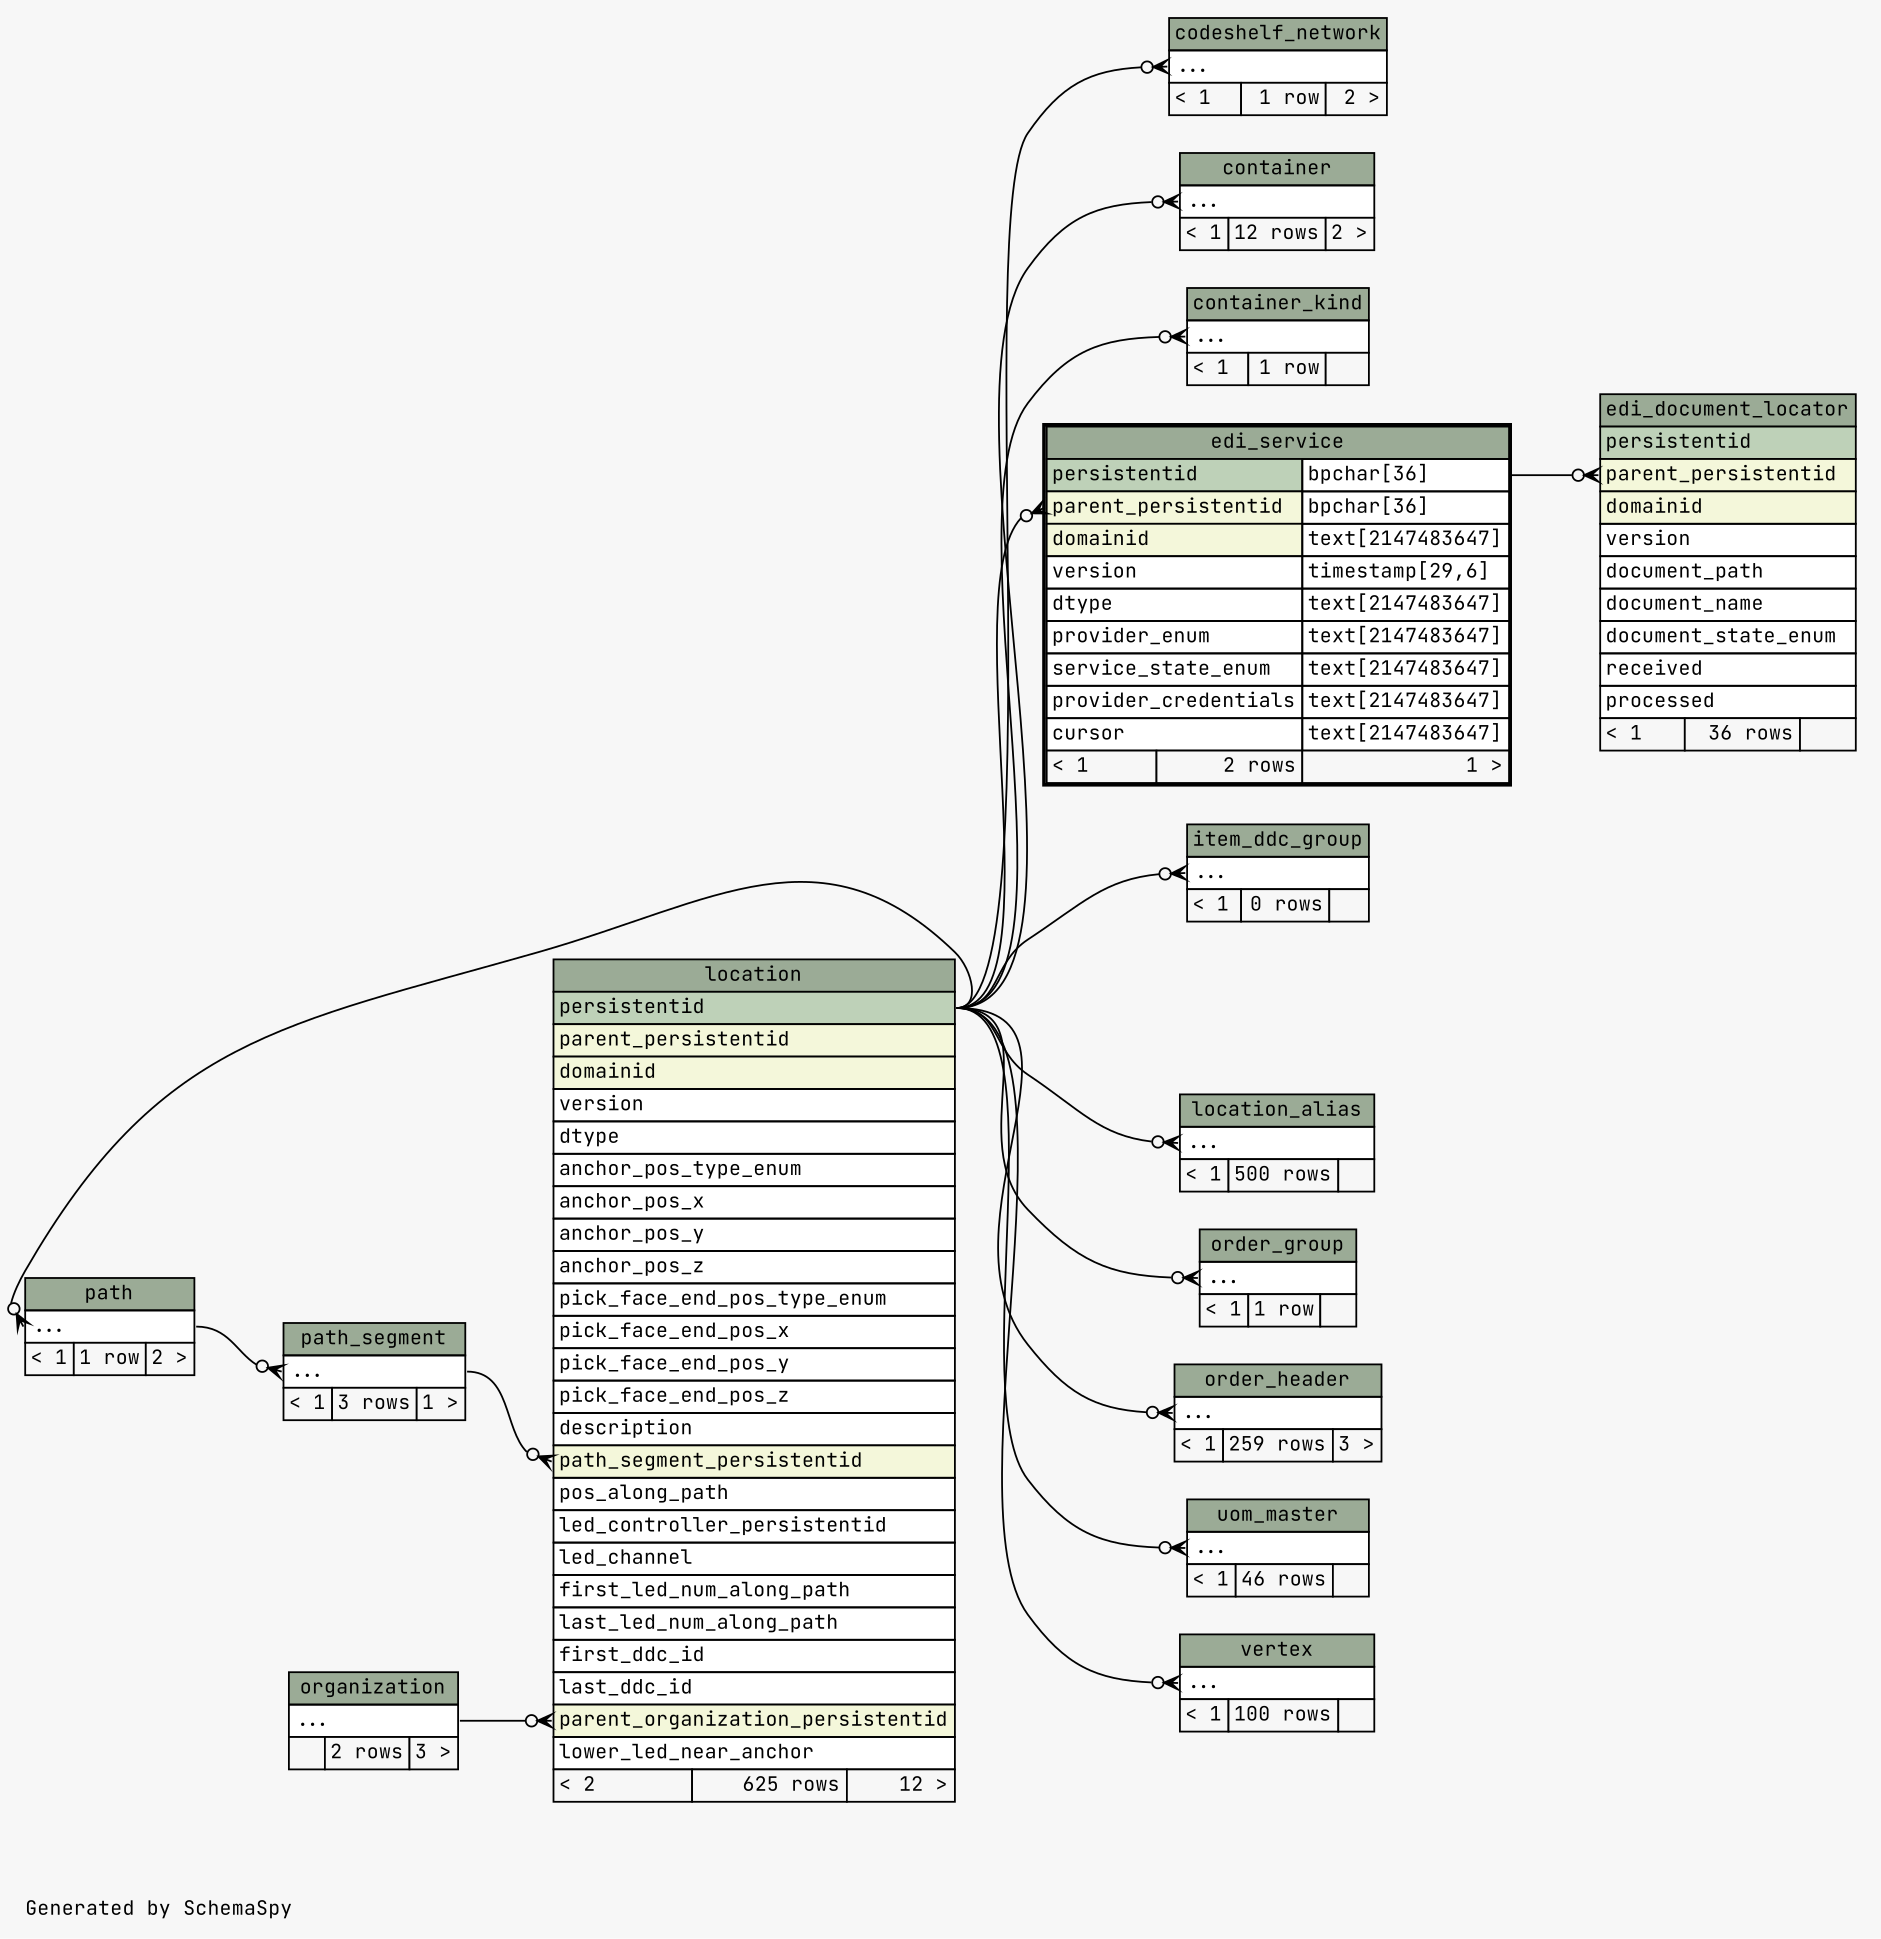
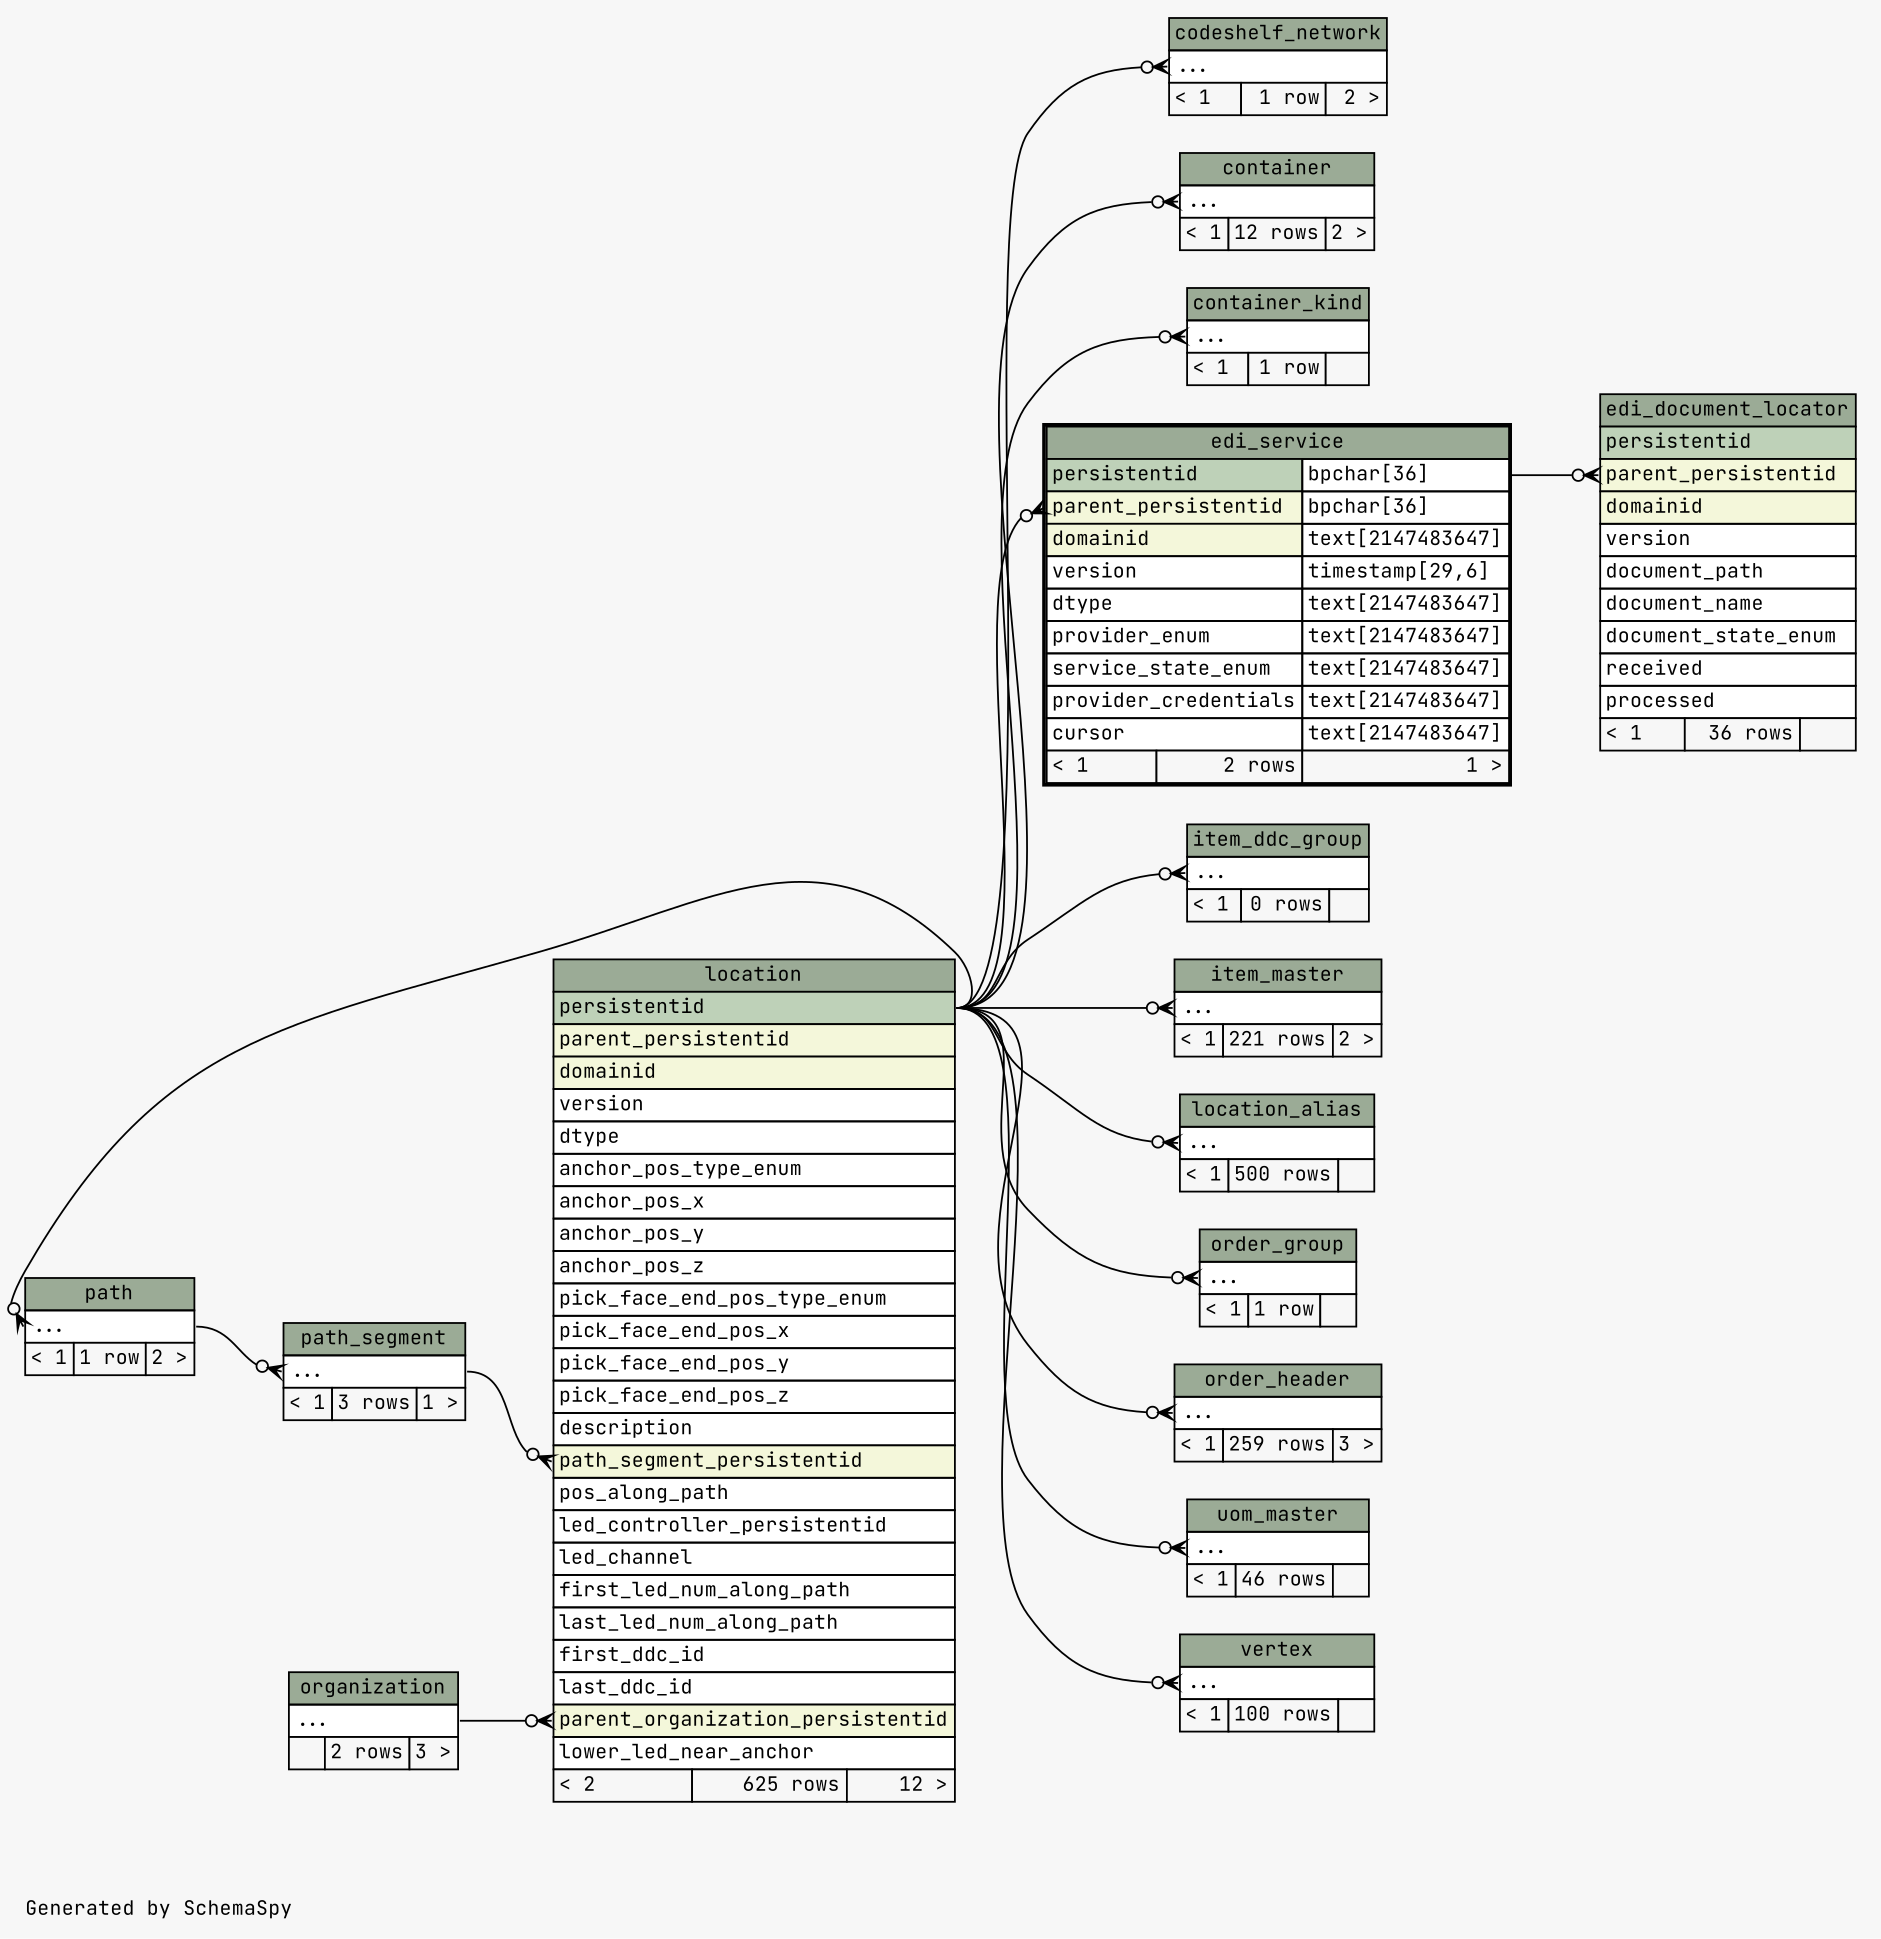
node "item_master": added
